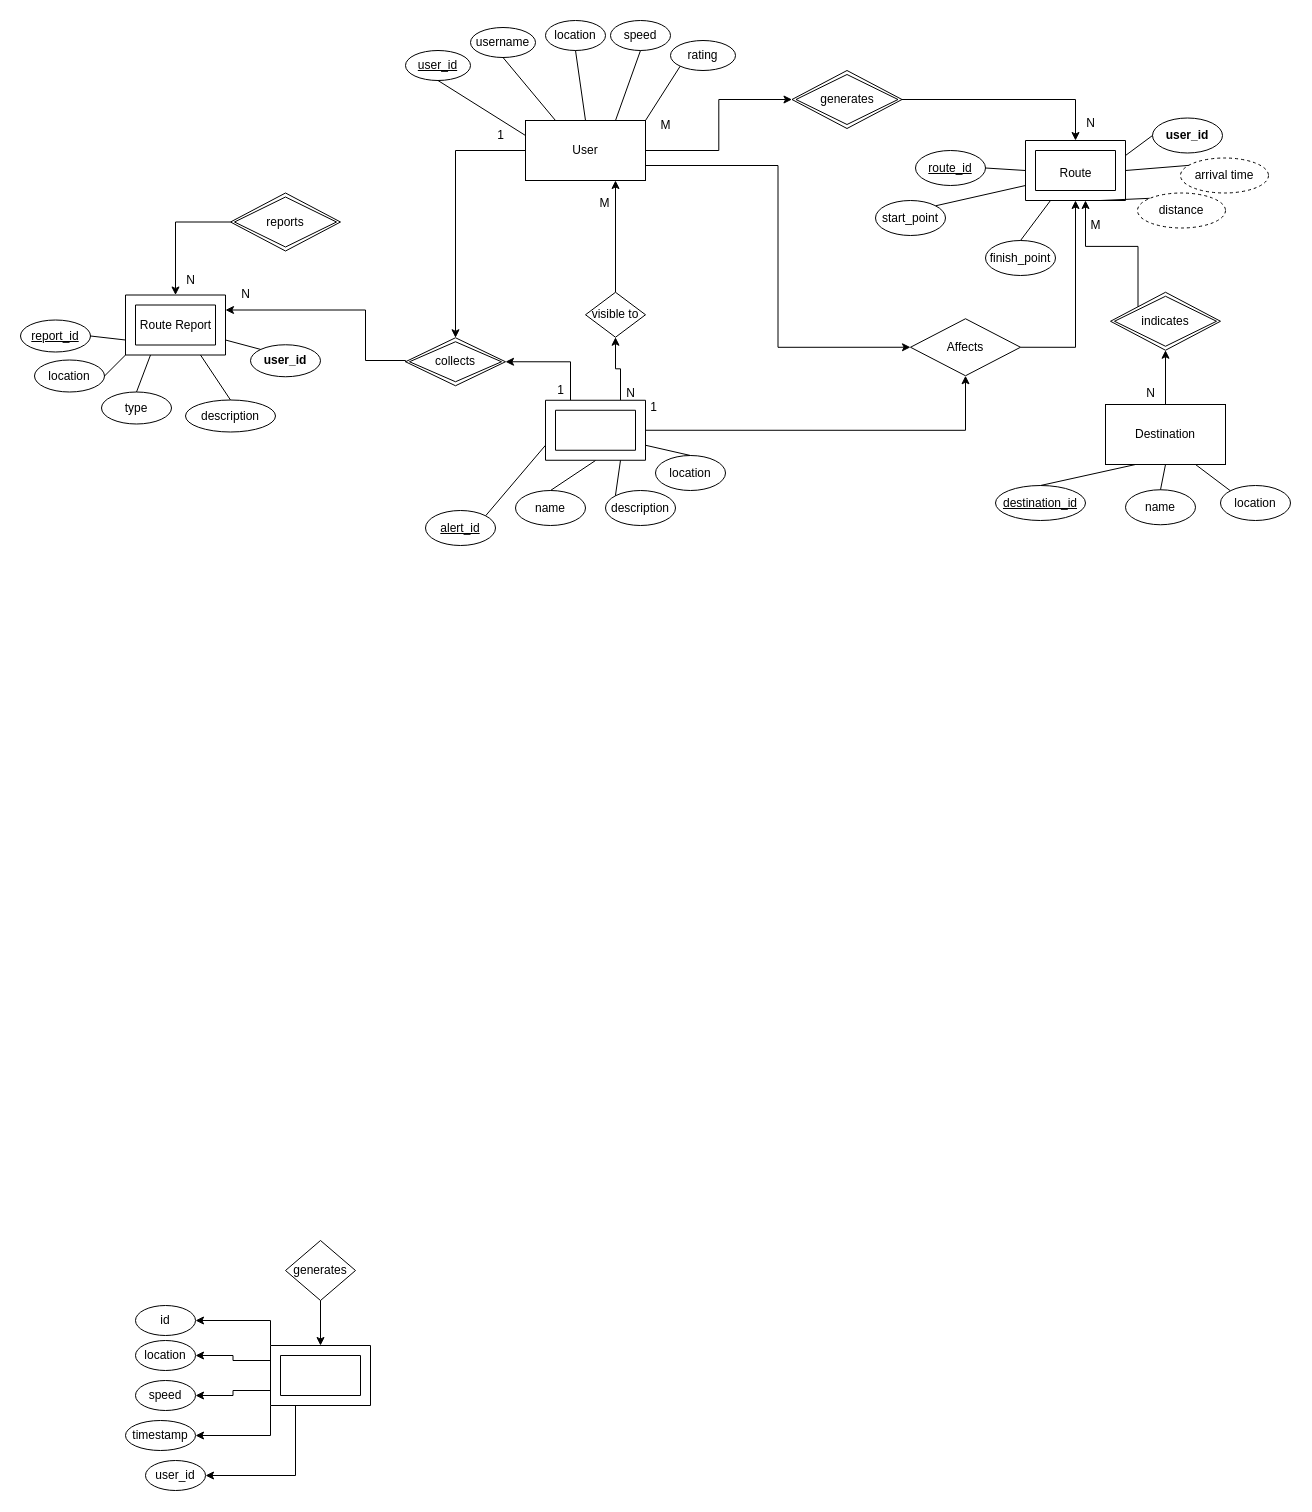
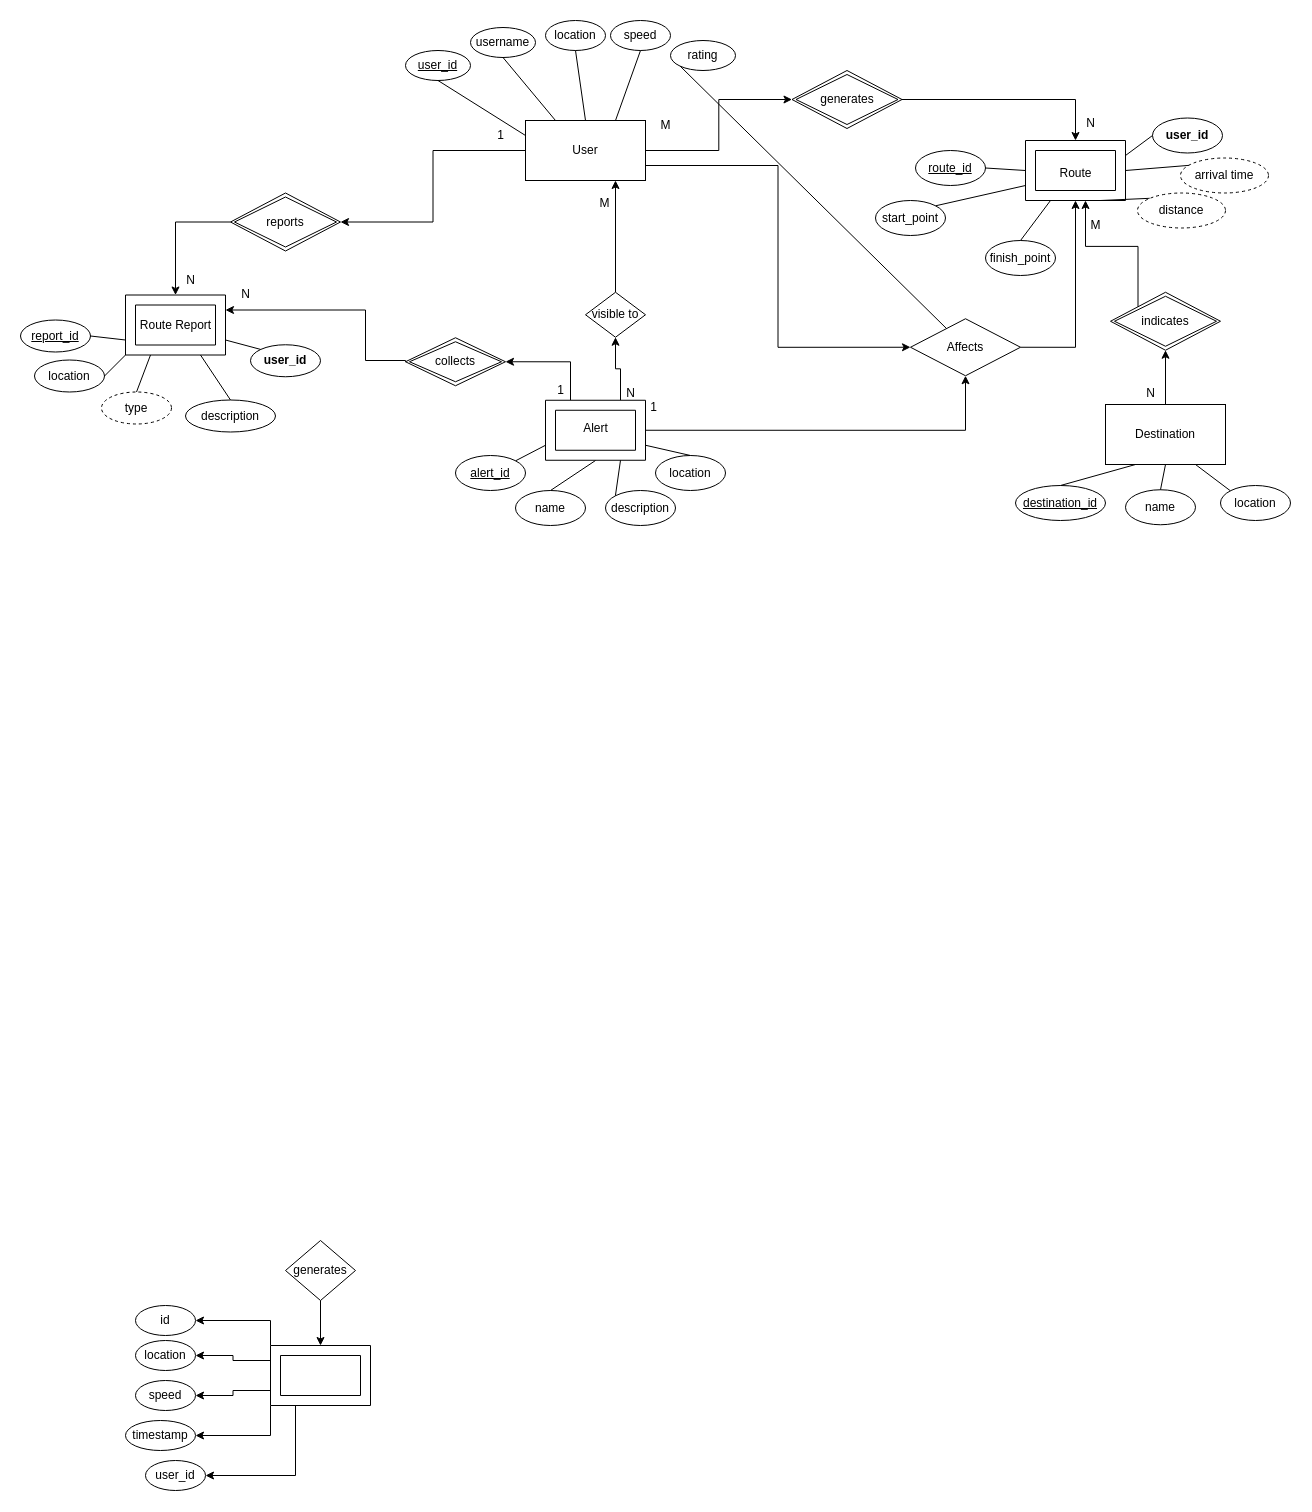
edge "rating" -- "User": now "rating" -- "Affects"
edge "User" -> "collects": now "User" -> "reports"
node "type": style solid -> dashed
node "Alert": added
node "destination_id": moved (1041, 503) -> (1061, 503)
node "alert_id": moved (461, 528) -> (491, 473)
